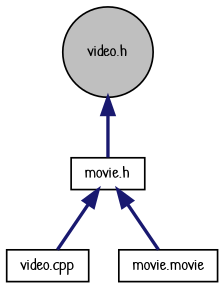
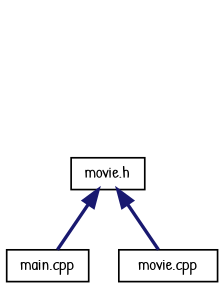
node "video.h": removed
node "video.cpp": label "video.cpp" -> "main.cpp"
node "movie.movie": label "movie.movie" -> "movie.cpp"
